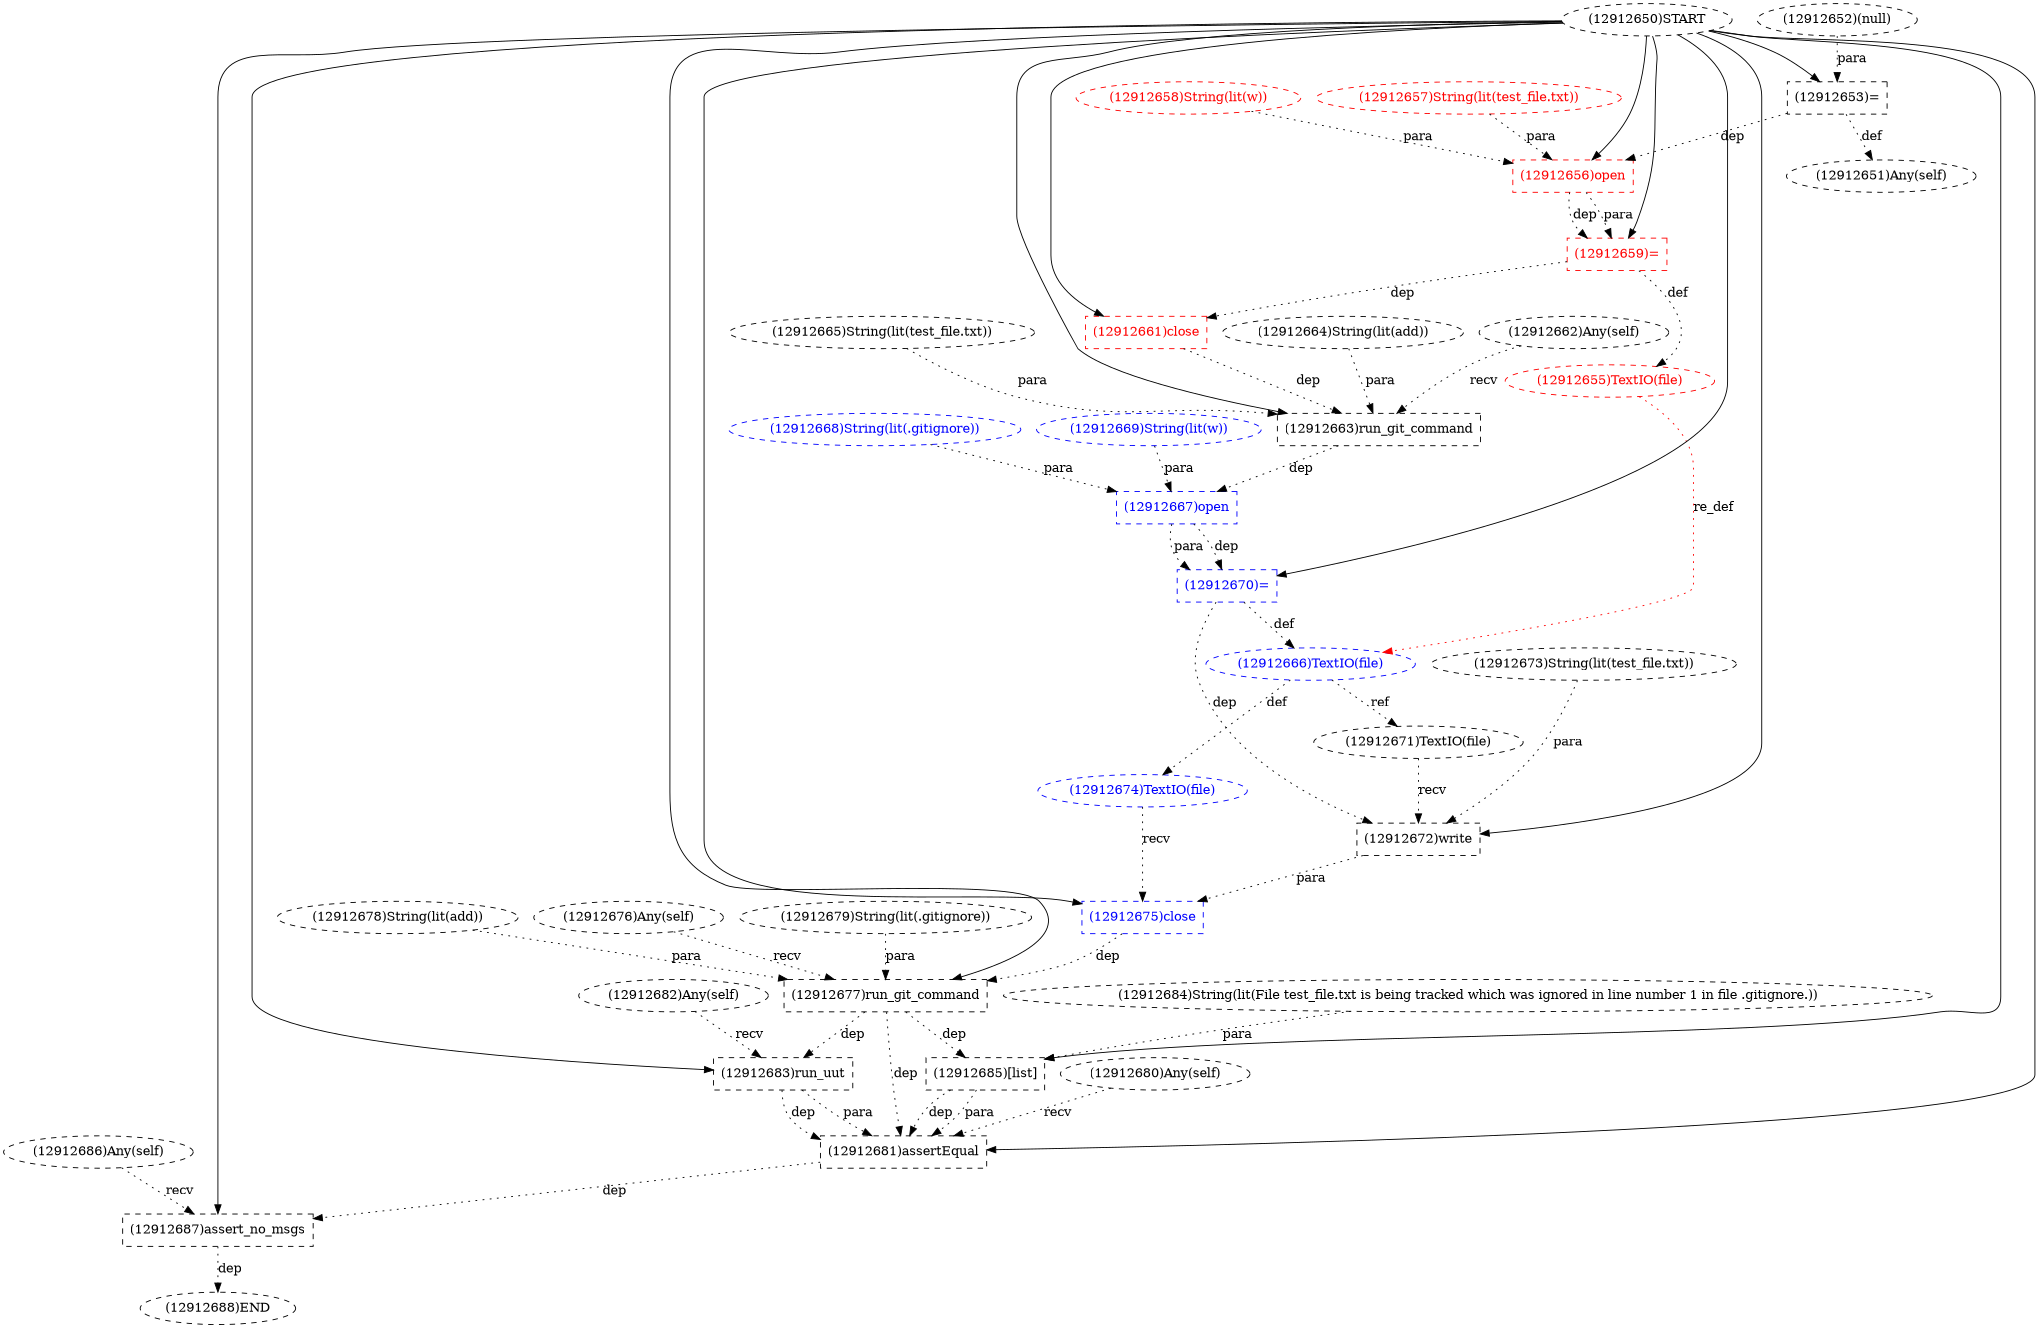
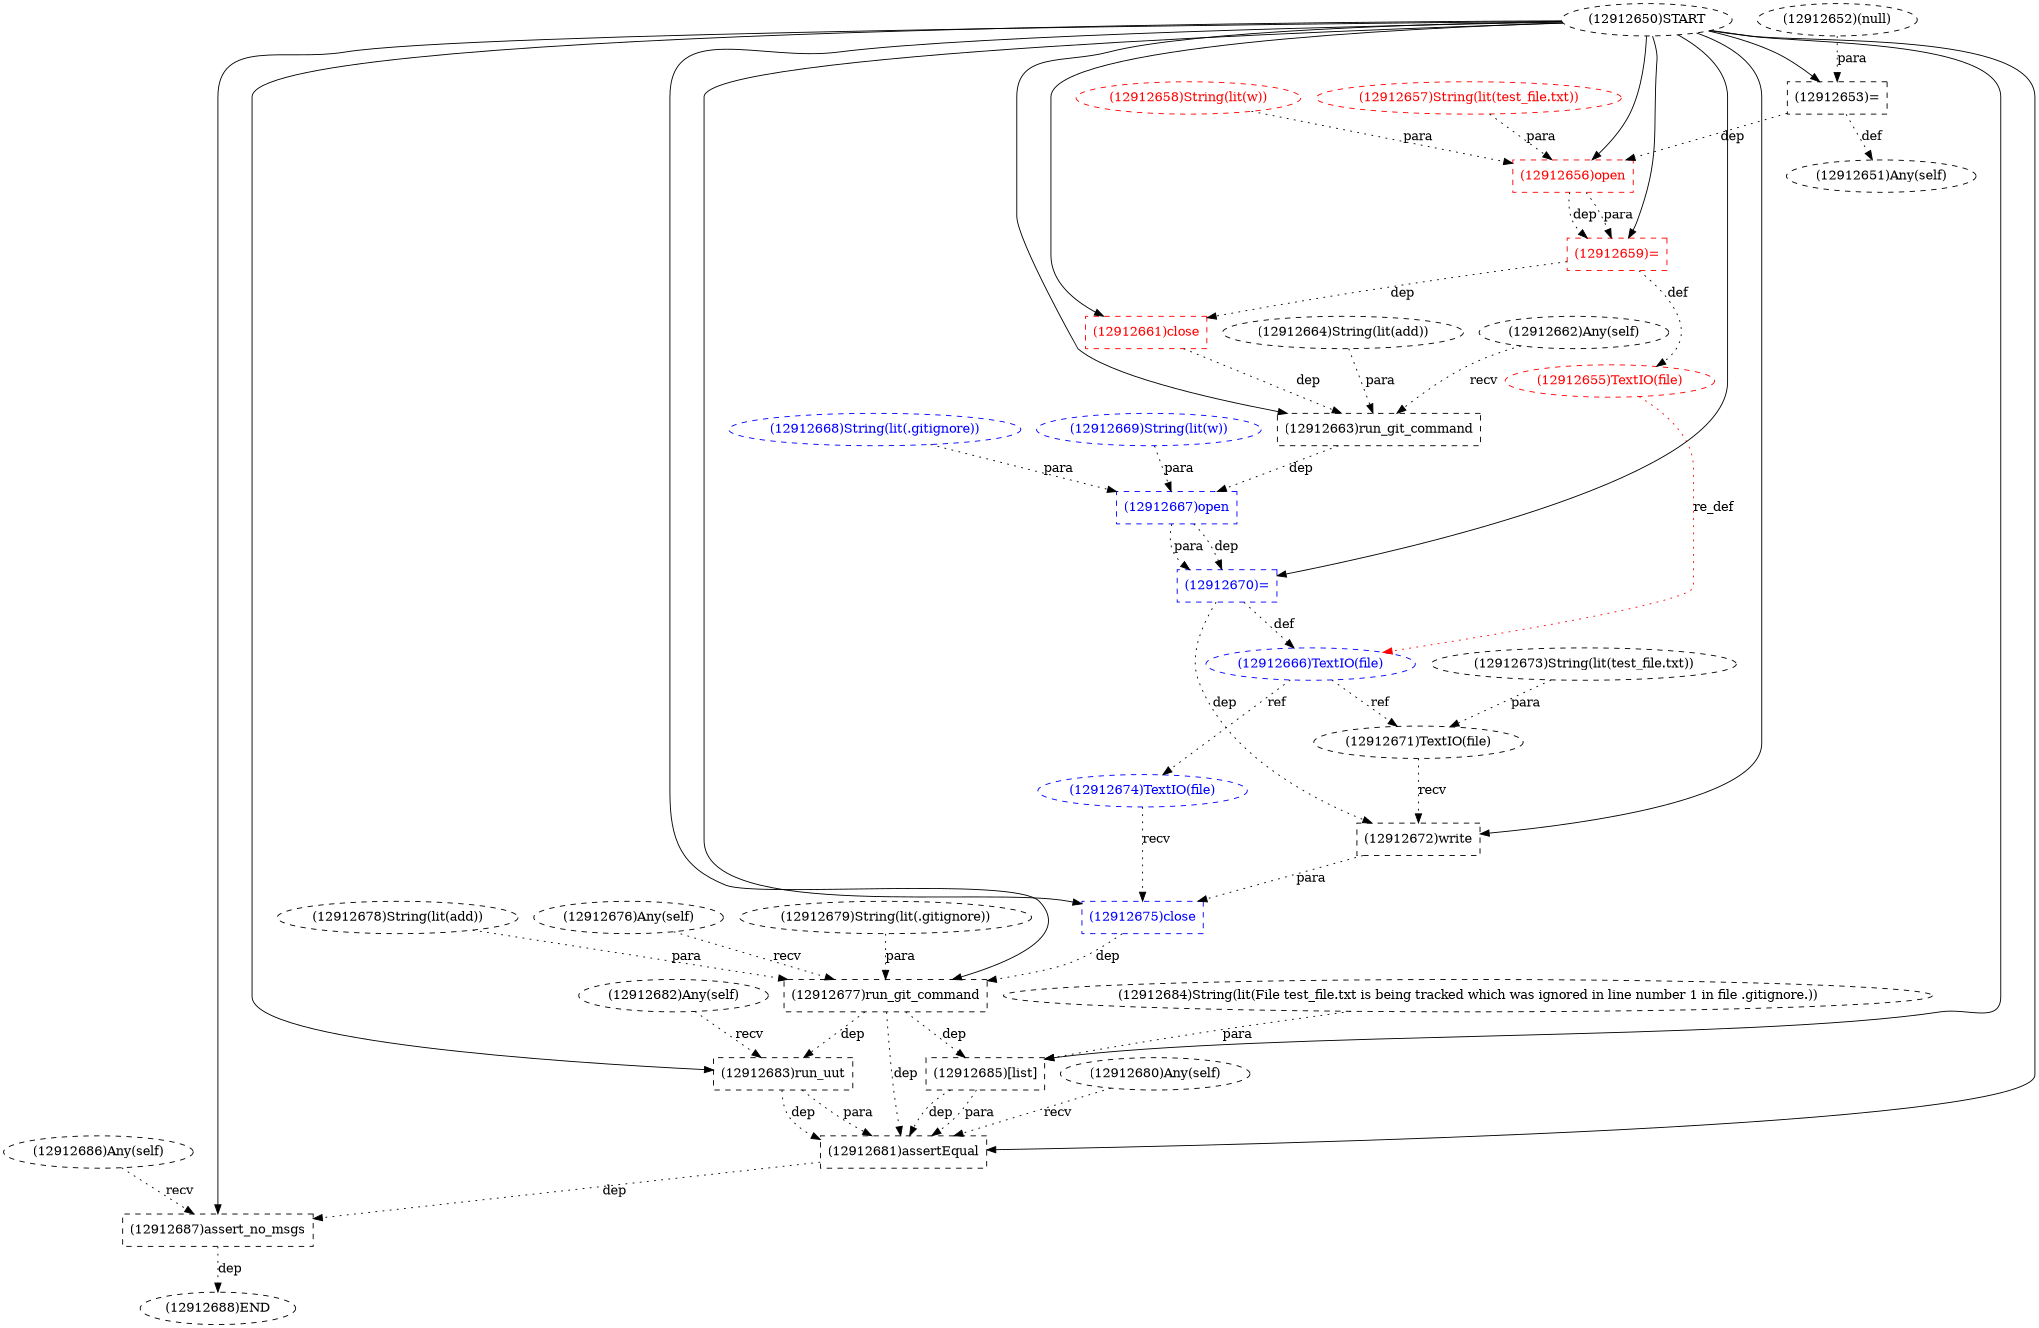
node "(12912665)String(lit(test_file.txt))": removed
edge "(12912666)TextIO(file)" -> "(12912674)TextIO(file)": label "def" -> "ref"
edge "(12912673)String(lit(test_file.txt))" -> "(12912672)write": now "(12912673)String(lit(test_file.txt))" -> "(12912671)TextIO(file)"
